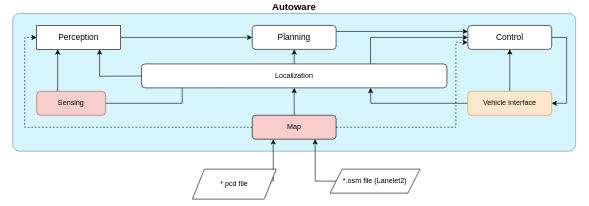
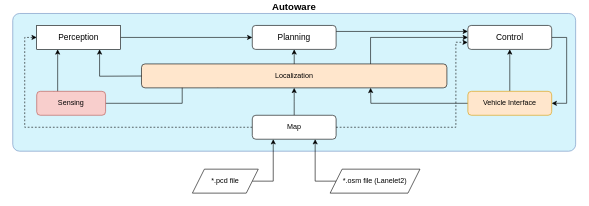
node "Localization": fillcolor #ffffff -> #ffe6cc
node "Map": fillcolor #f8cecc -> #ffffff
node "*.pcd file": size 84x30 -> 66x24
